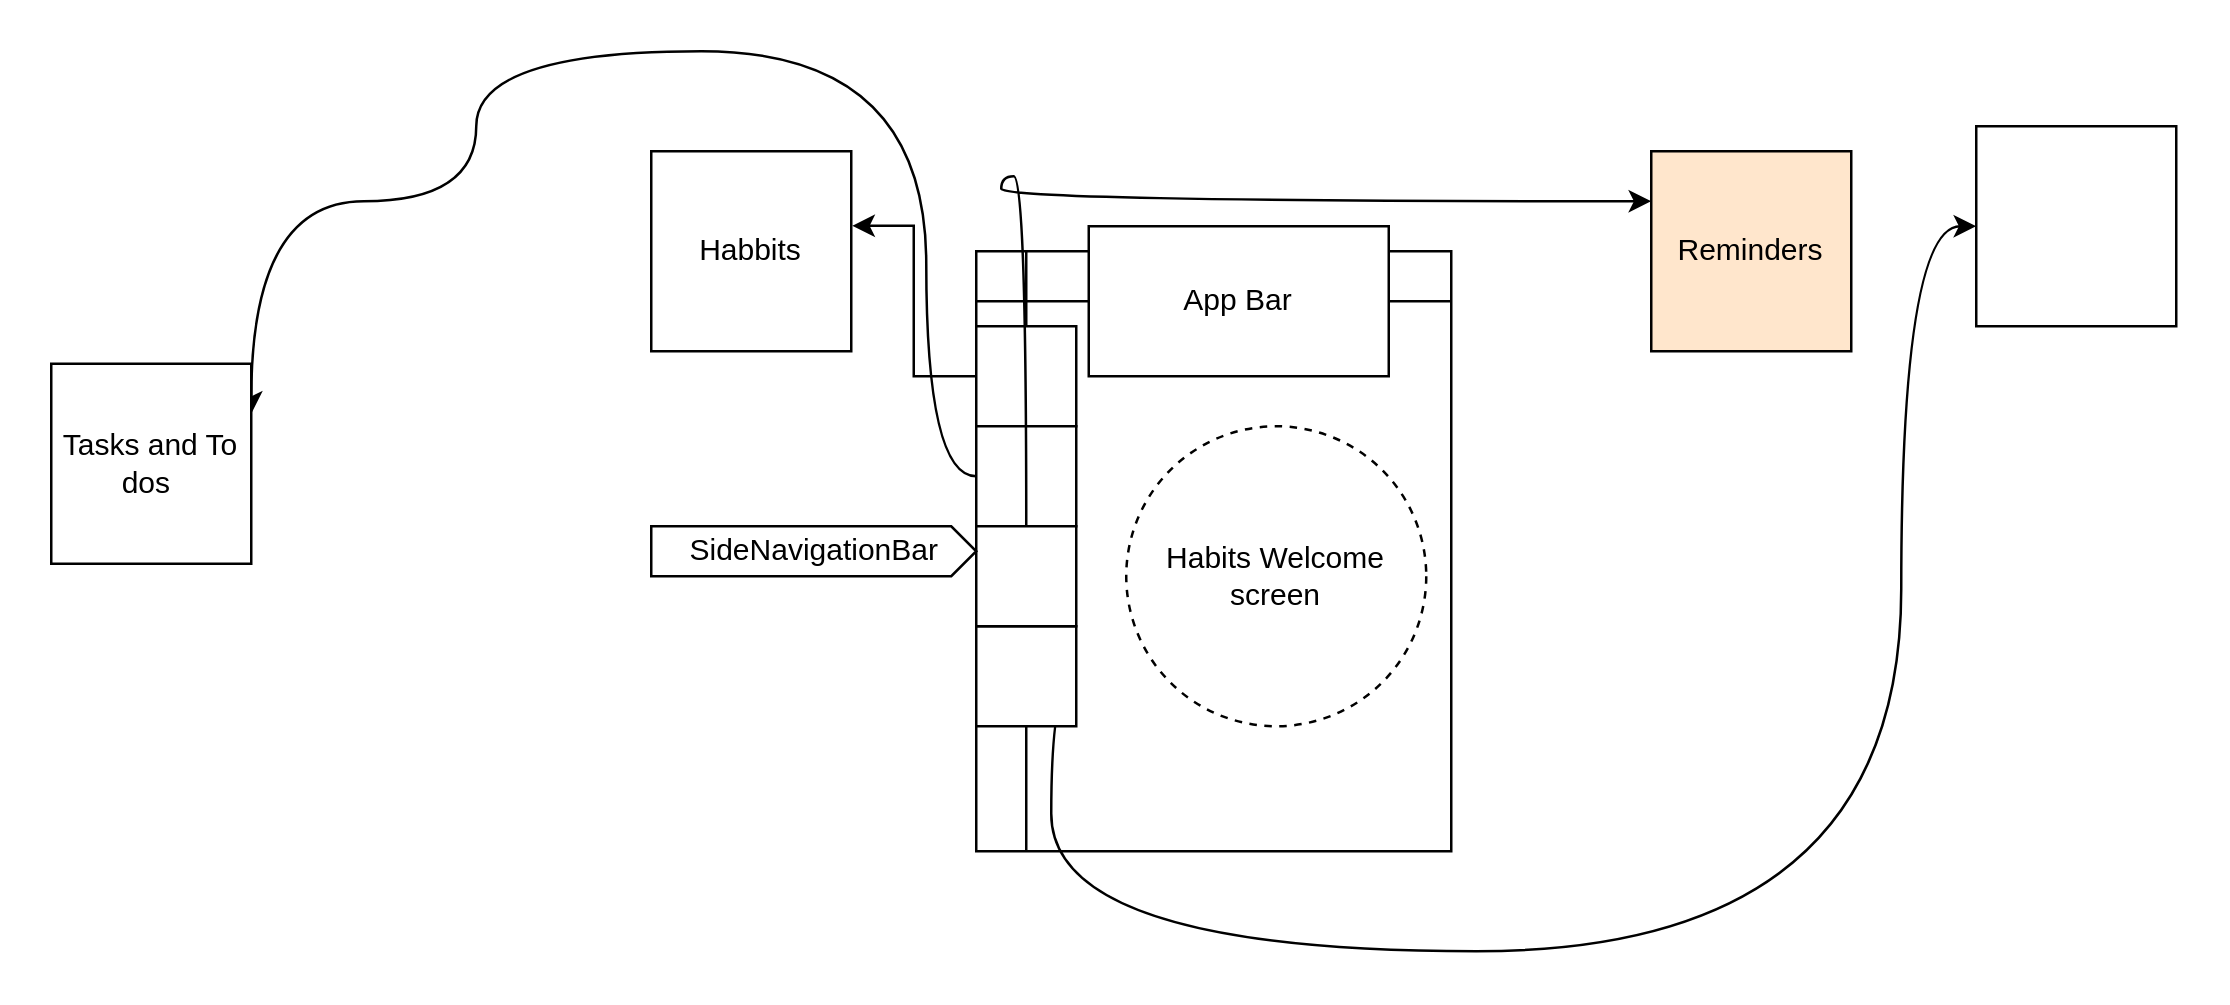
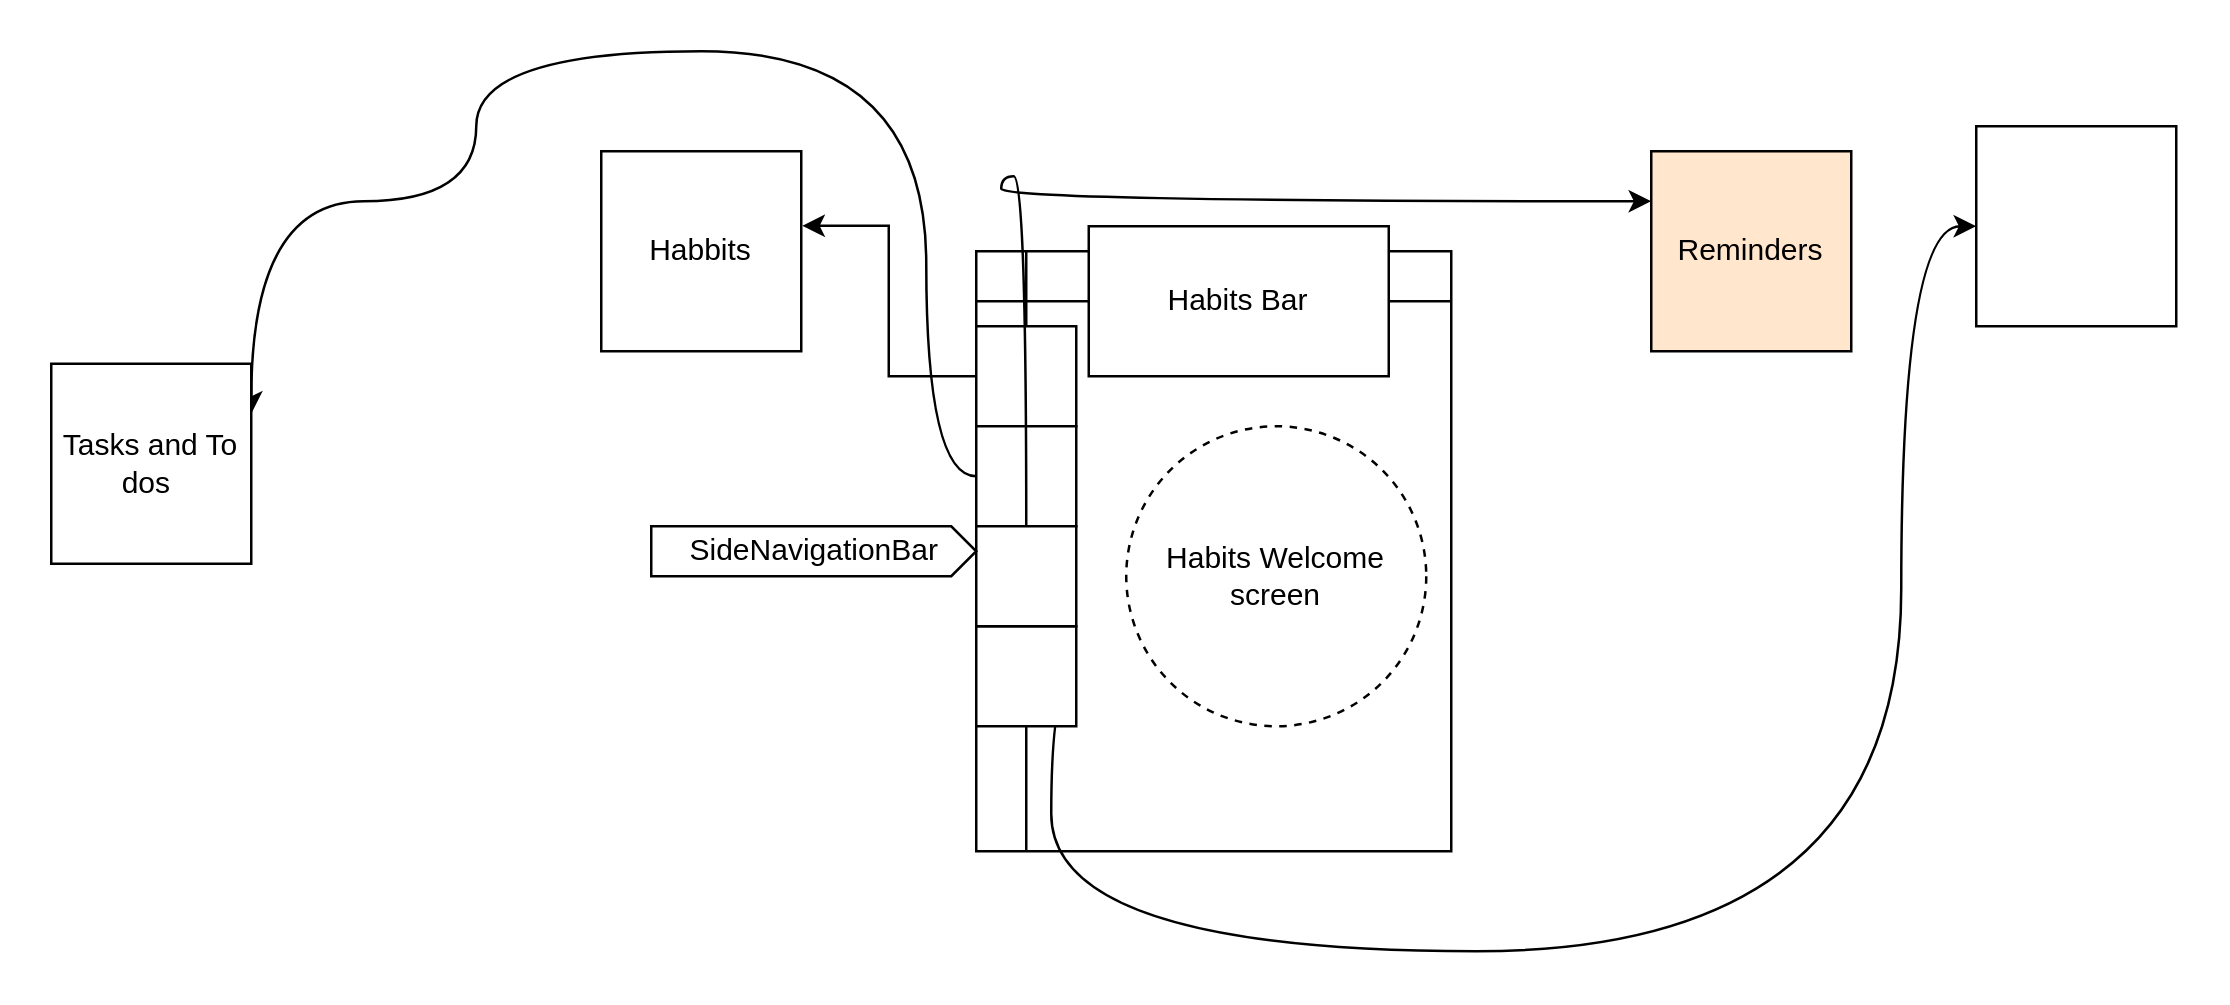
node "Habbits": moved (751, 251) -> (701, 251)
node "App Bar": label "App Bar" -> "Habits Bar"
